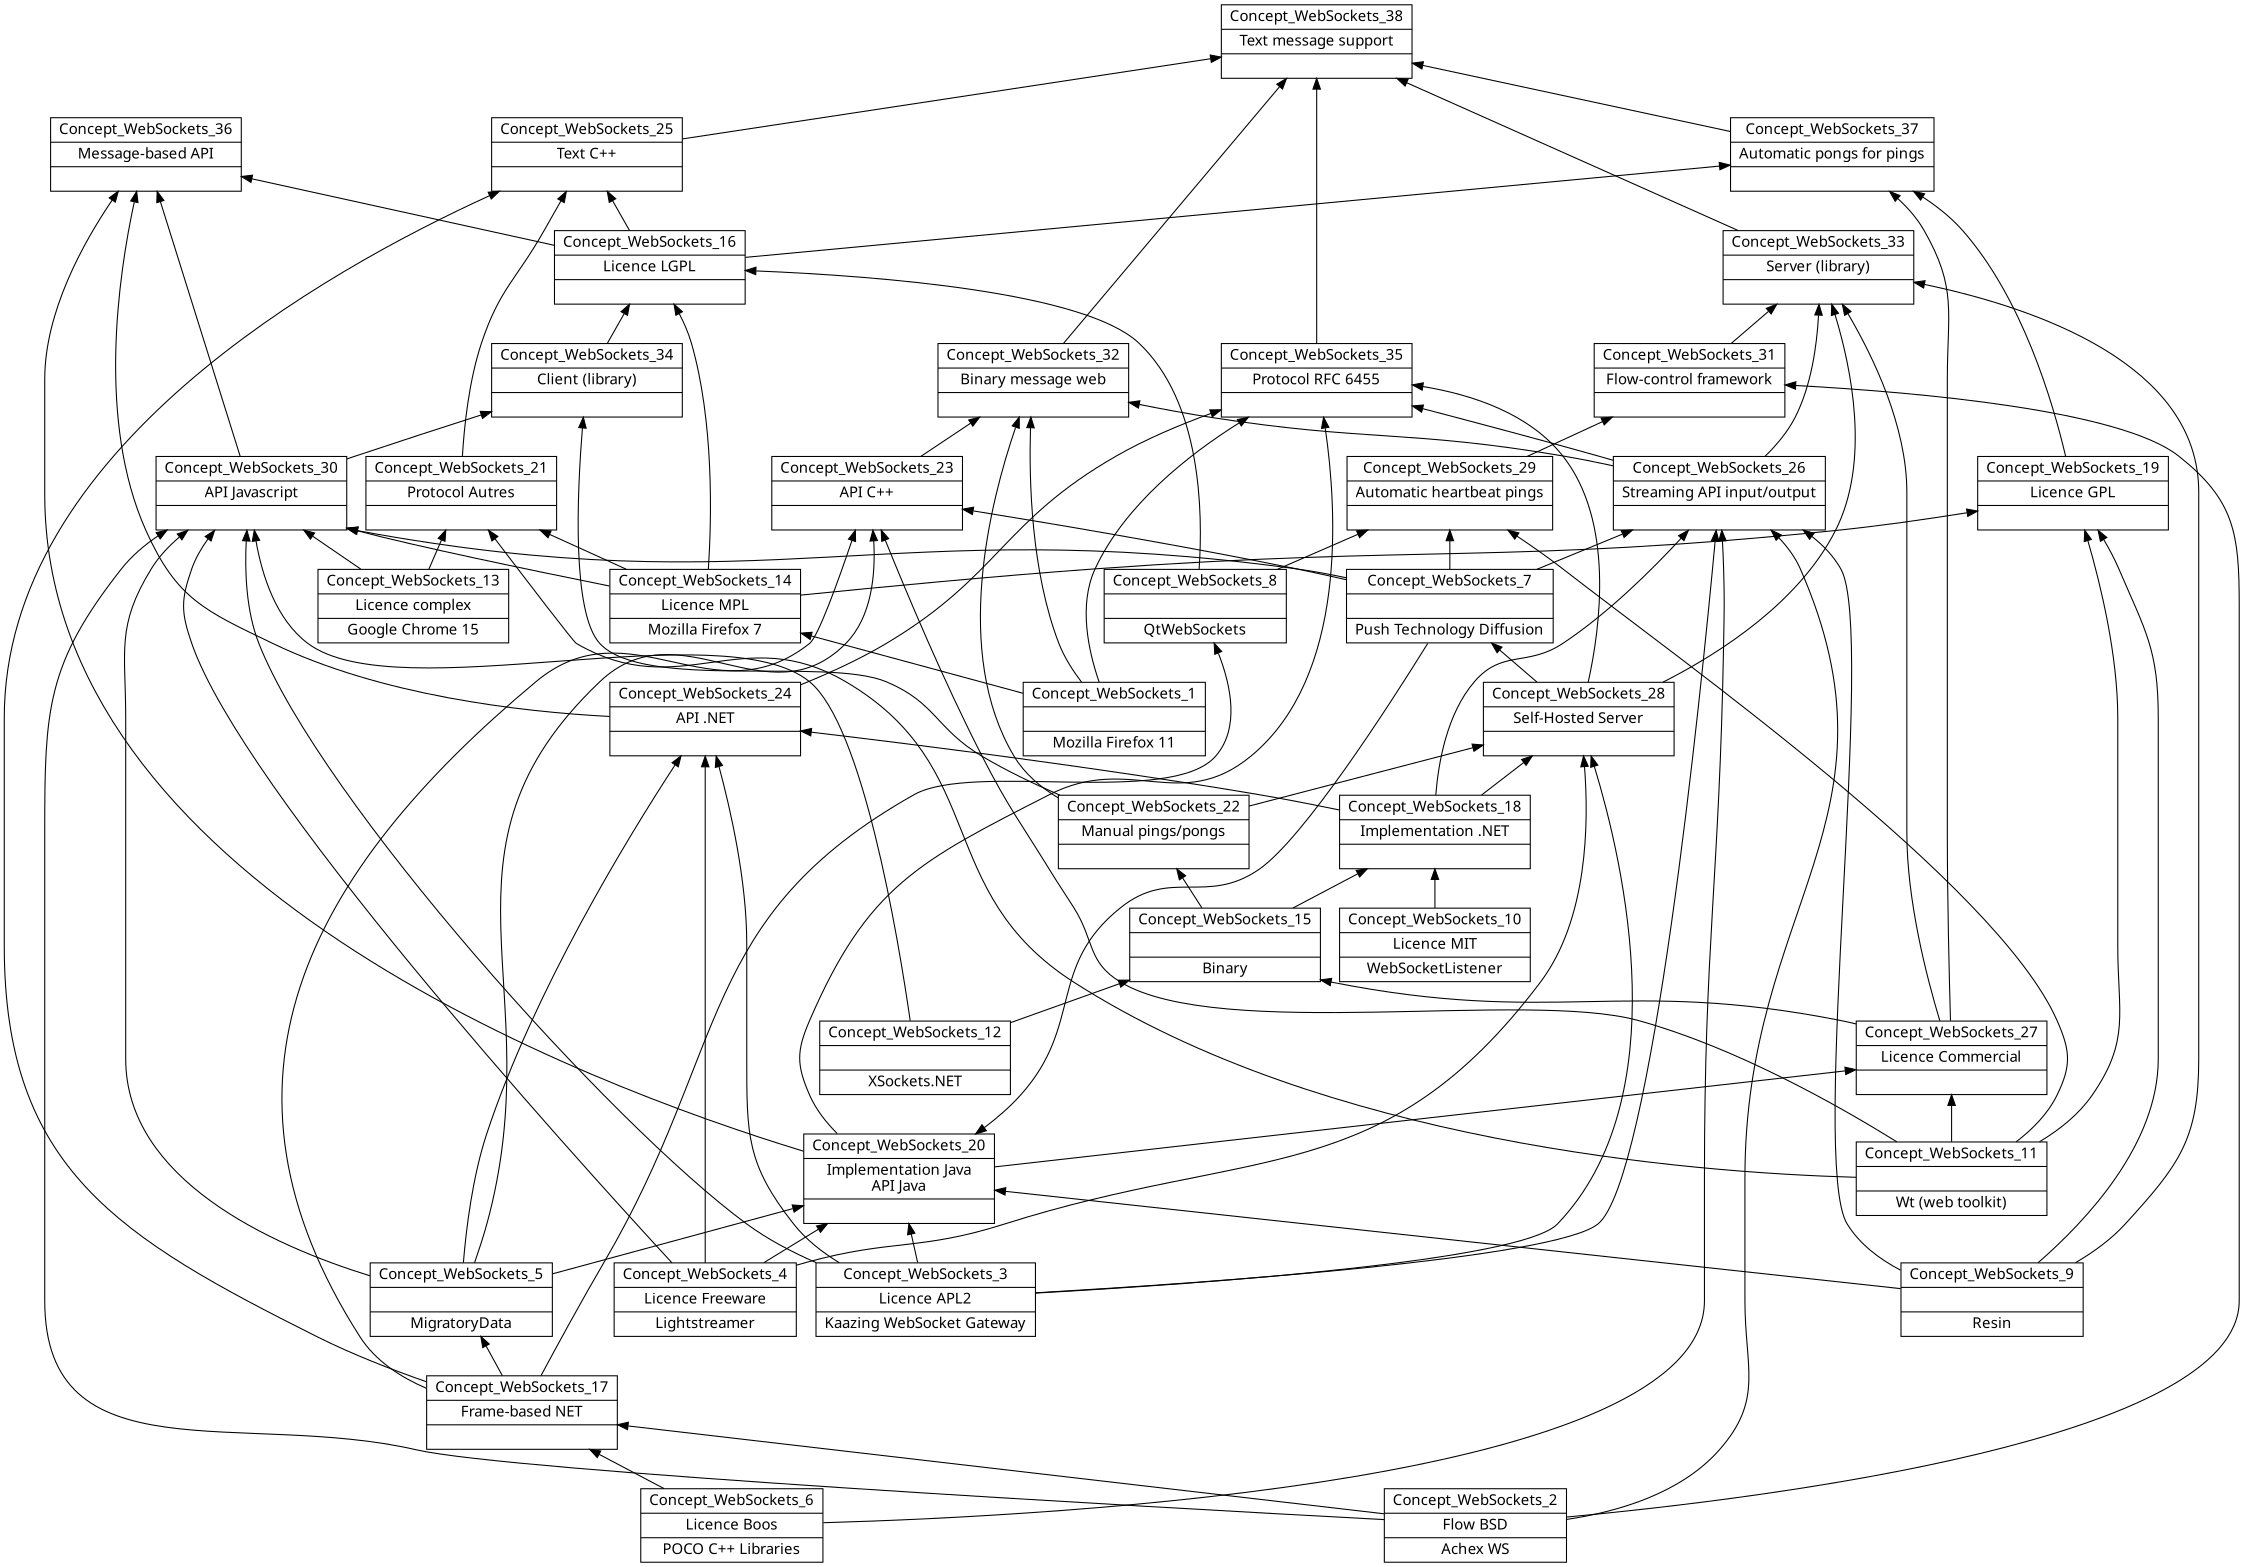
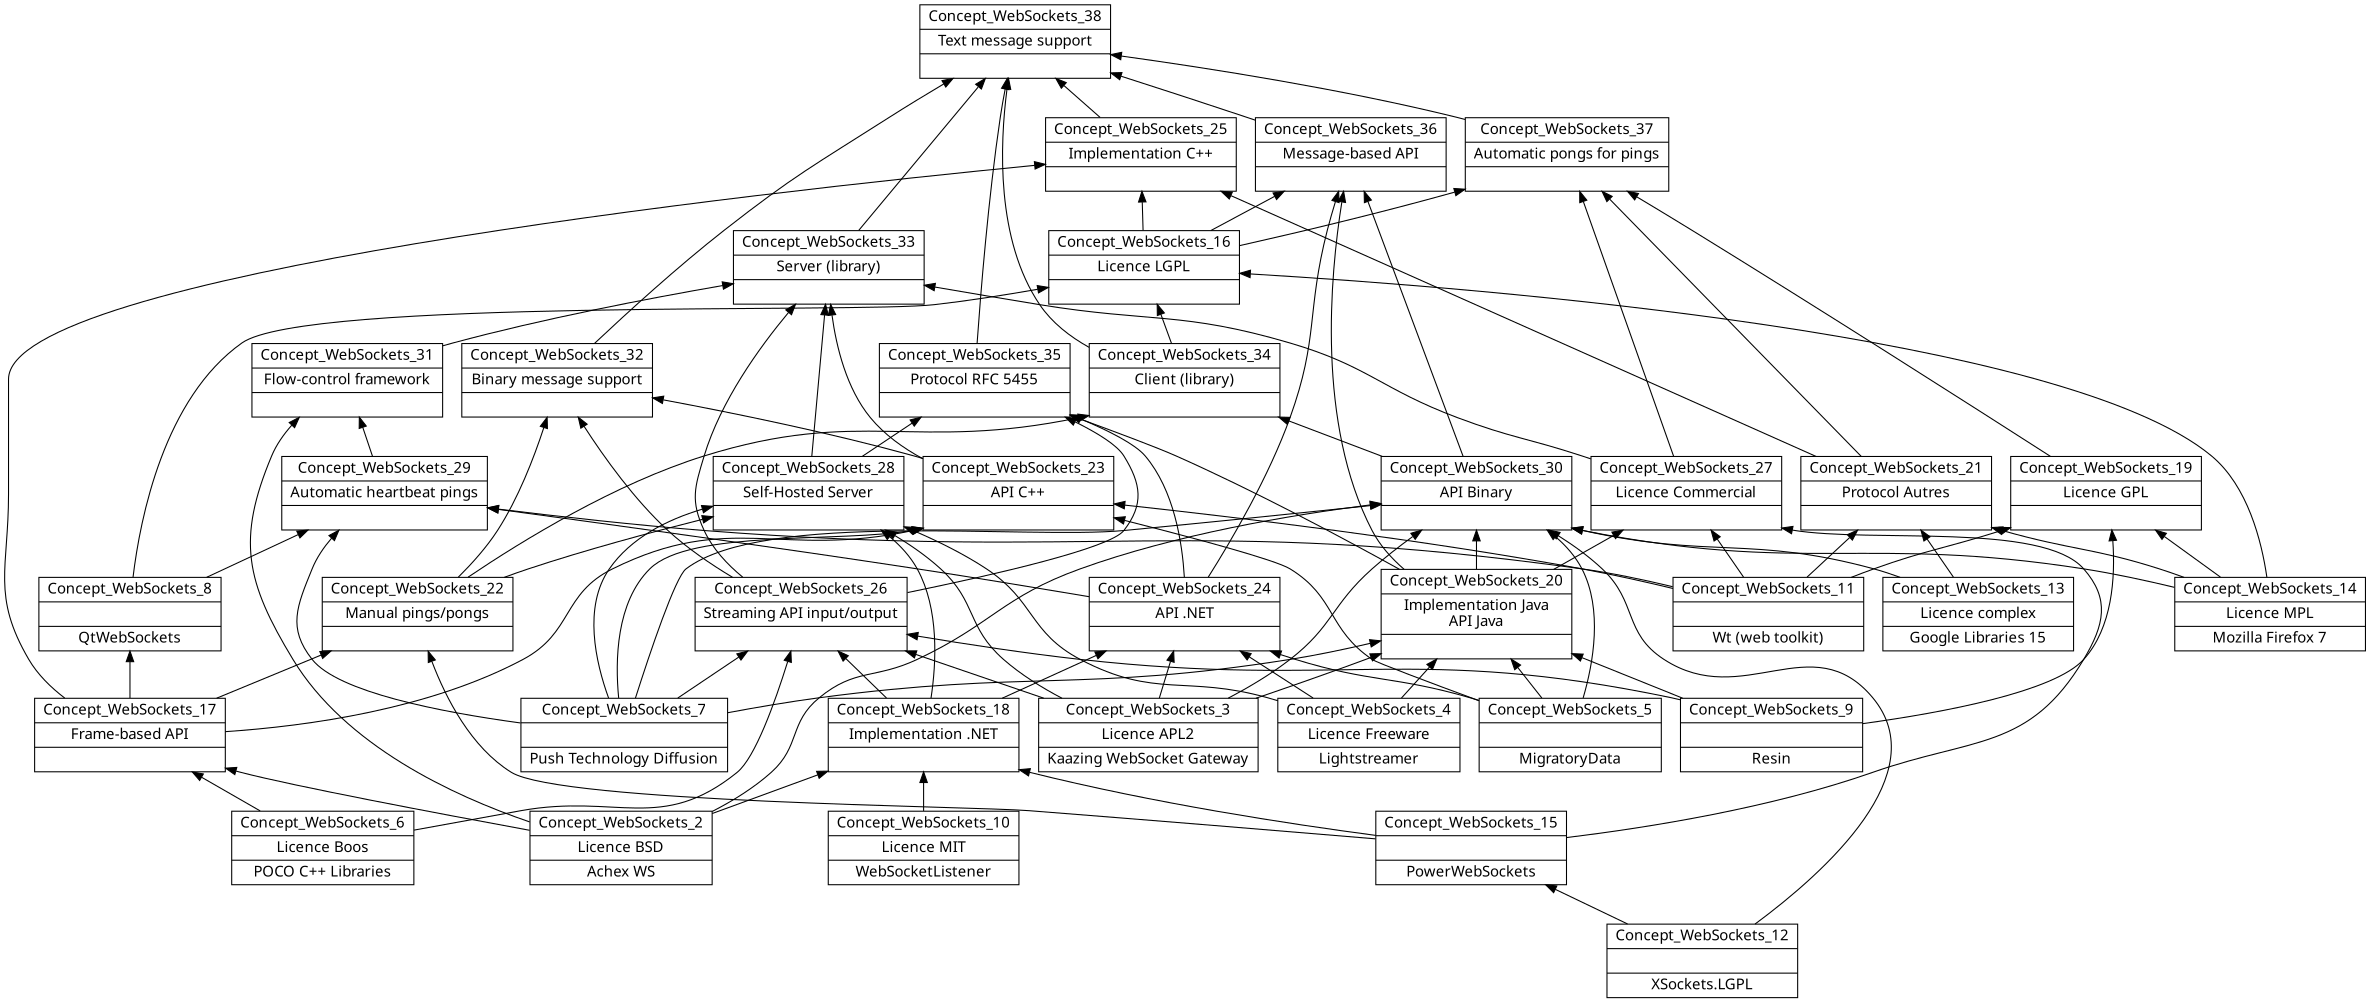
edge "Concept_WebSockets_36" -> "Concept_WebSockets_38": added
node "Concept_WebSockets_25": text "Text C++" -> "Implementation C++"
edge "Concept_WebSockets_34" -> "Concept_WebSockets_38": added
edge "Concept_WebSockets_21" -> "Concept_WebSockets_37": added
node "Concept_WebSockets_32": text "Binary message web" -> "Binary message support"
node "Concept_WebSockets_35": text "Protocol RFC 6455" -> "Protocol RFC 5455"
node "Concept_WebSockets_30": text "API Javascript" -> "API Binary"
edge "Concept_WebSockets_24" -> "Concept_WebSockets_29": added
node "Concept_WebSockets_13": text "Google Chrome 15" -> "Google Libraries 15"
edge "Concept_WebSockets_28" -> "Concept_WebSockets_7": reversed
edge "Concept_WebSockets_9" -> "Concept_WebSockets_33": now "Concept_WebSockets_23" -> "Concept_WebSockets_33"
node "Concept_WebSockets_1": removed
edge "Concept_WebSockets_4" -> "Concept_WebSockets_30": now "Concept_WebSockets_20" -> "Concept_WebSockets_30"
node "Concept_WebSockets_15": text "Binary" -> "PowerWebSockets"
edge "Concept_WebSockets_27" -> "Concept_WebSockets_15": reversed
edge "Concept_WebSockets_2" -> "Concept_WebSockets_26": now "Concept_WebSockets_2" -> "Concept_WebSockets_18"
node "Concept_WebSockets_12": text "XSockets.NET" -> "XSockets.LGPL"
edge "Concept_WebSockets_17" -> "Concept_WebSockets_5": now "Concept_WebSockets_17" -> "Concept_WebSockets_22"
node "Concept_WebSockets_17": text "Frame-based NET" -> "Frame-based API"
node "Concept_WebSockets_2": text "Flow BSD" -> "Licence BSD"
